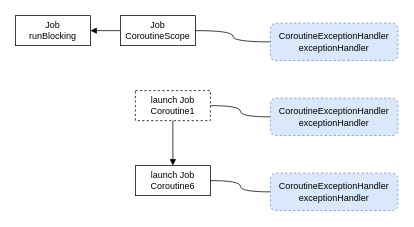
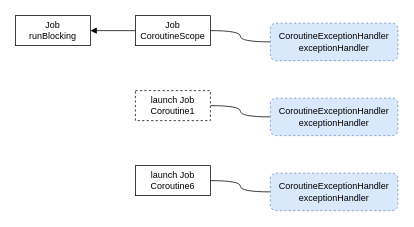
node "Job CoroutineScope": moved (158, 30) -> (173, 30)
edge "launch Job Coroutine1" -> "launch Job Coroutine6": removed
